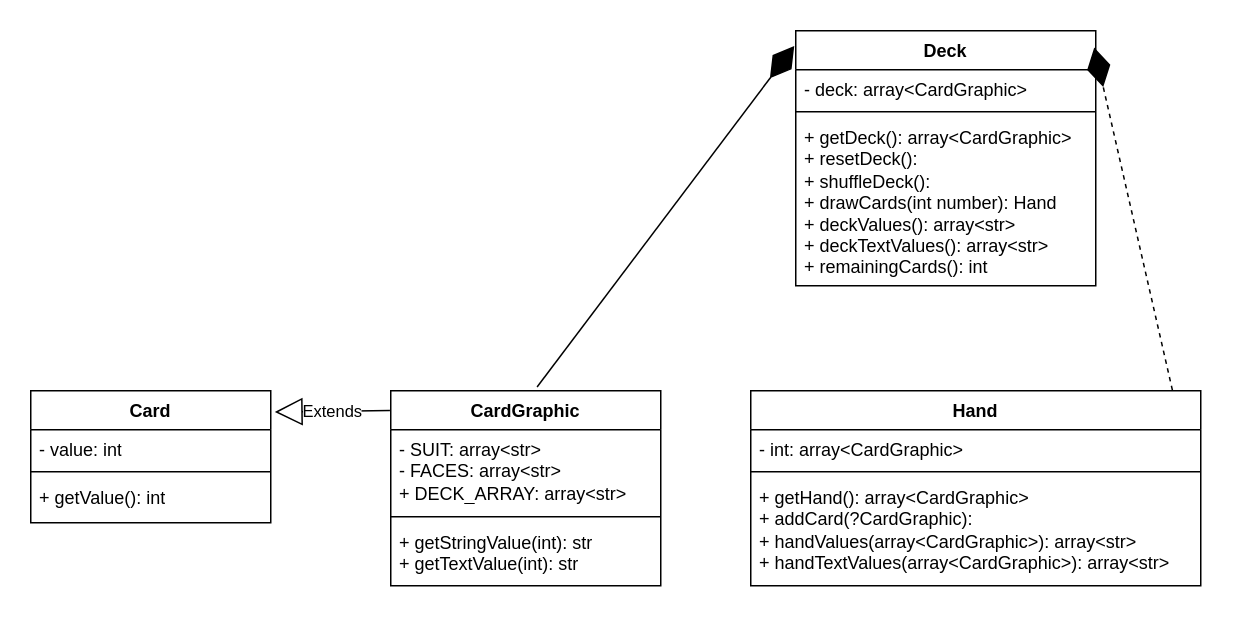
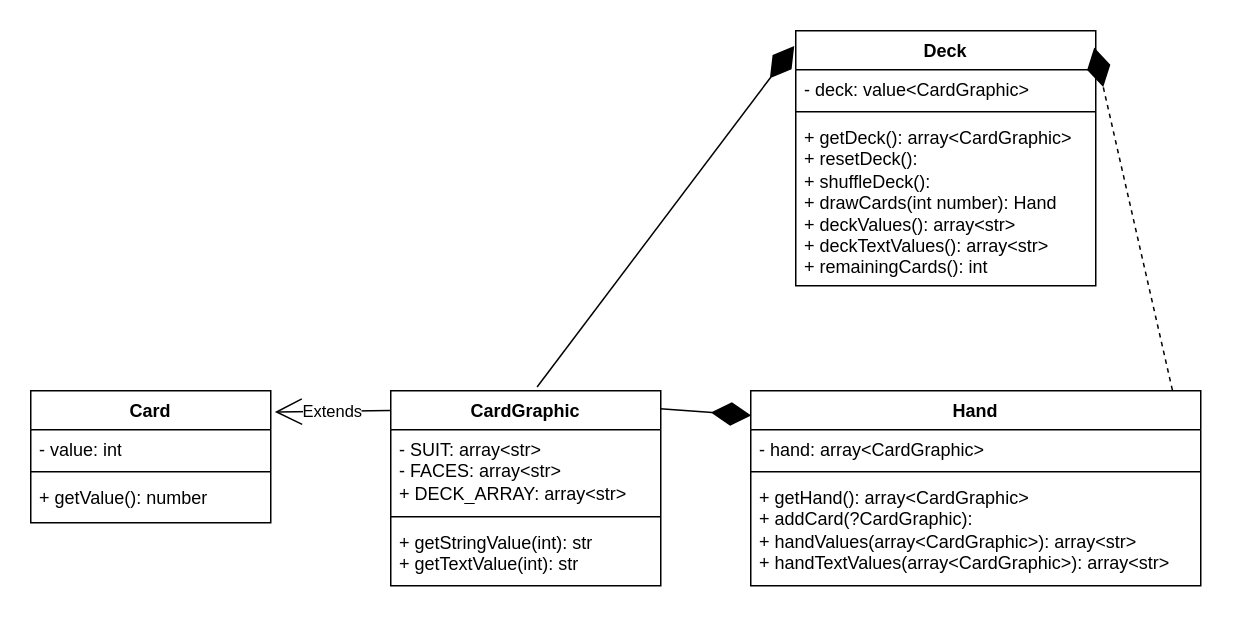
node "- deck: array<CardGraphic>": label "- deck: array<CardGraphic>" -> "- deck: value<CardGraphic>"
edge "CardGraphic" -> "Hand": added
edge "CardGraphic" -> "Card": arrowhead block -> open
node "- int: array<CardGraphic>": label "- int: array<CardGraphic>" -> "- hand: array<CardGraphic>"
node "+ getValue(): int": label "+ getValue(): int" -> "+ getValue(): number"
